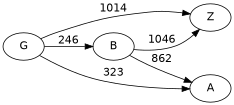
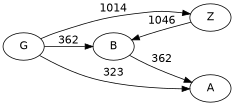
edge "G" -> "B": label "246" -> "362"
edge "B" -> "Z": reversed
edge "B" -> "A": label "862" -> "362"
